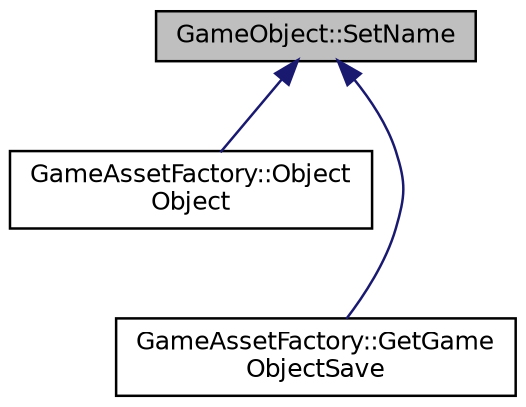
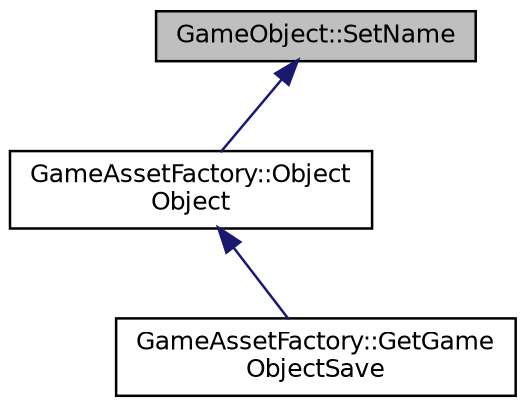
edge "GameAssetFactory::GetGame ObjectSave" -> "GameObject::SetName": now "GameAssetFactory::GetGame ObjectSave" -> "GameAssetFactory::Object Object"
